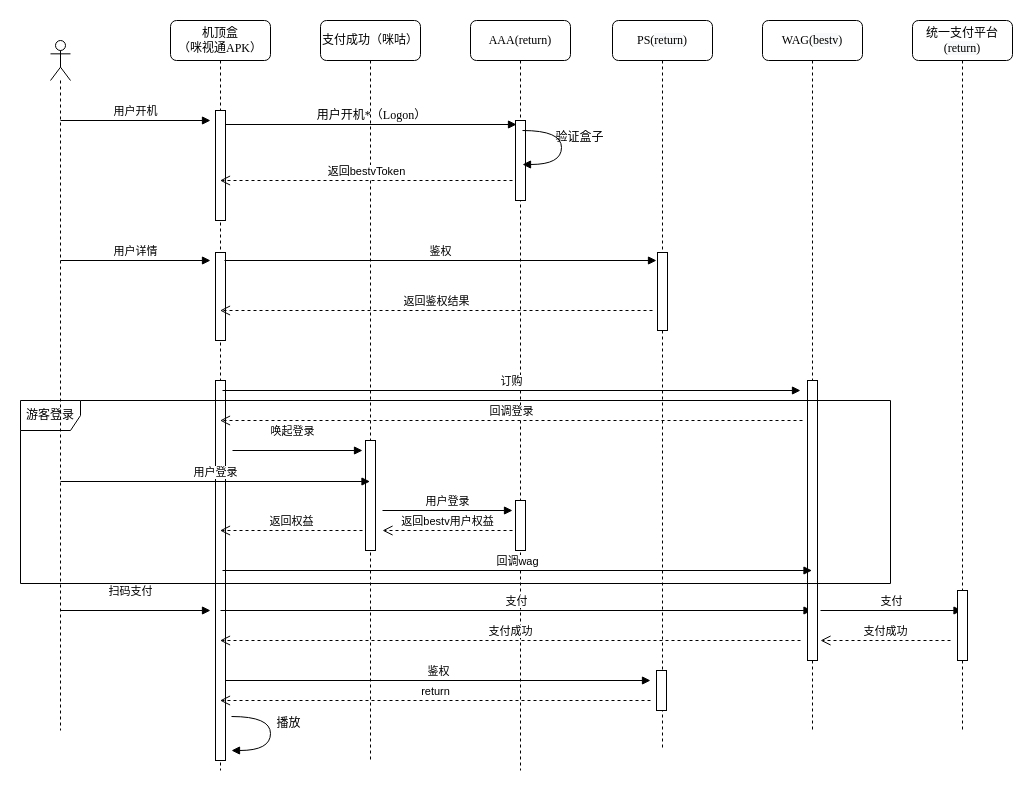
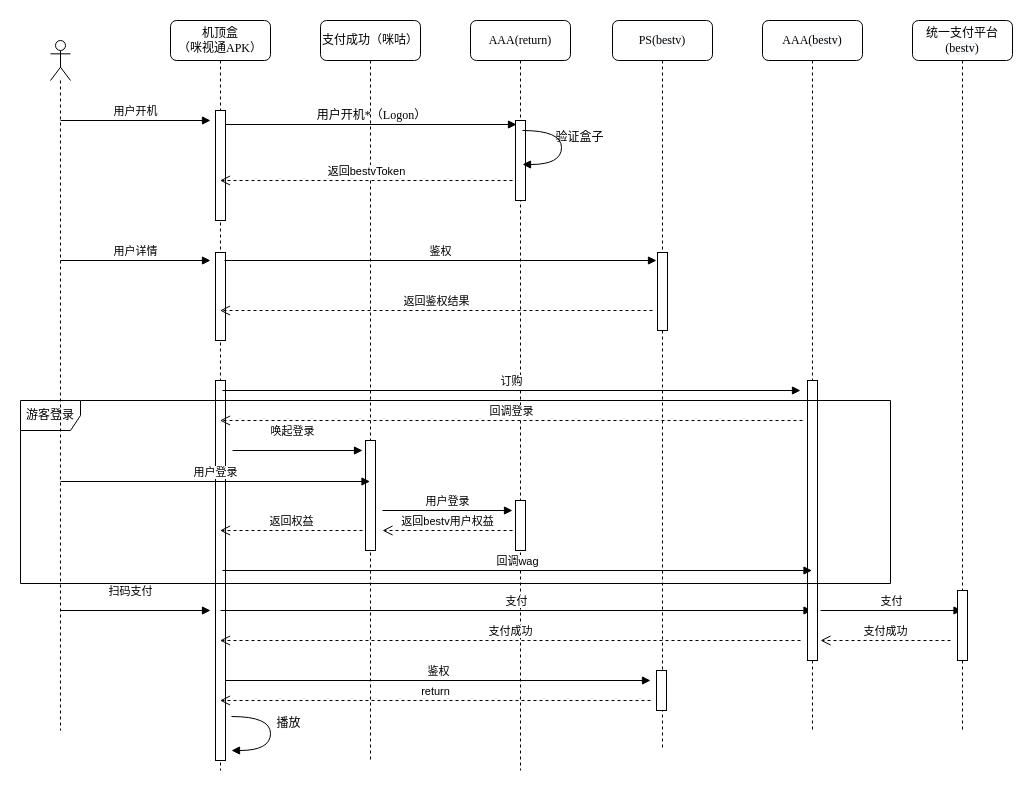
node "PS(return)": label "PS(return)" -> "PS(bestv)"
node "WAG(bestv)": label "WAG(bestv)" -> "AAA(bestv)"
node "统一支付平台 (return)": label "统一支付平台 (return)" -> "统一支付平台 (bestv)"
